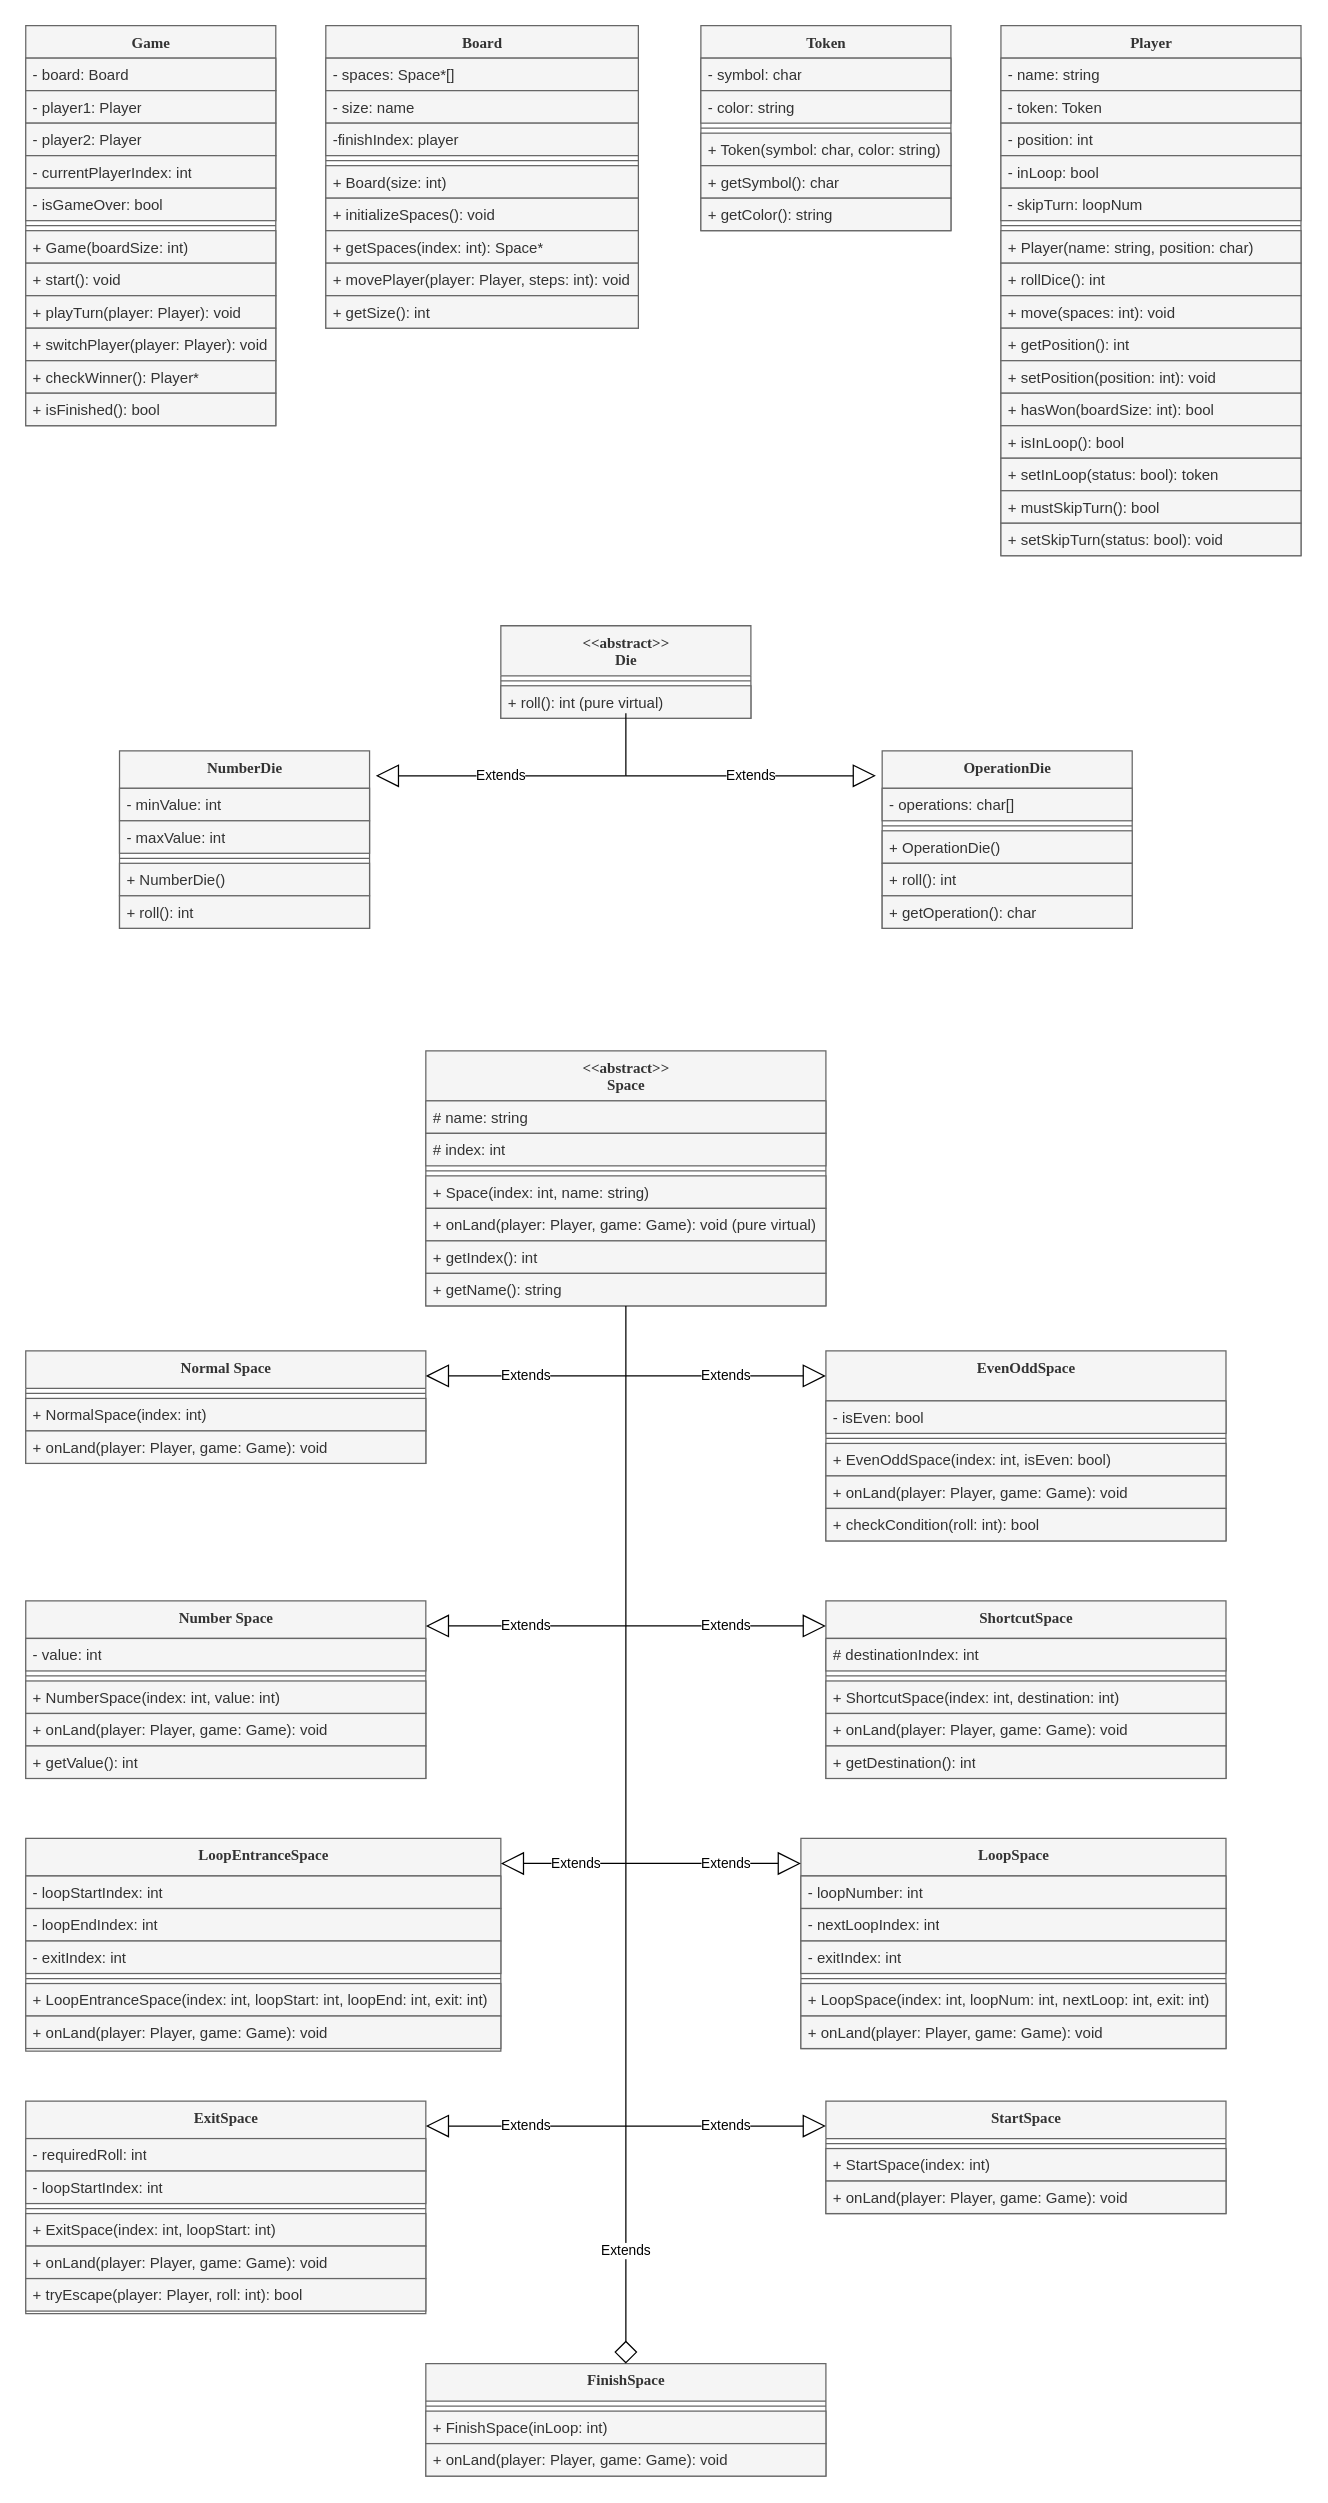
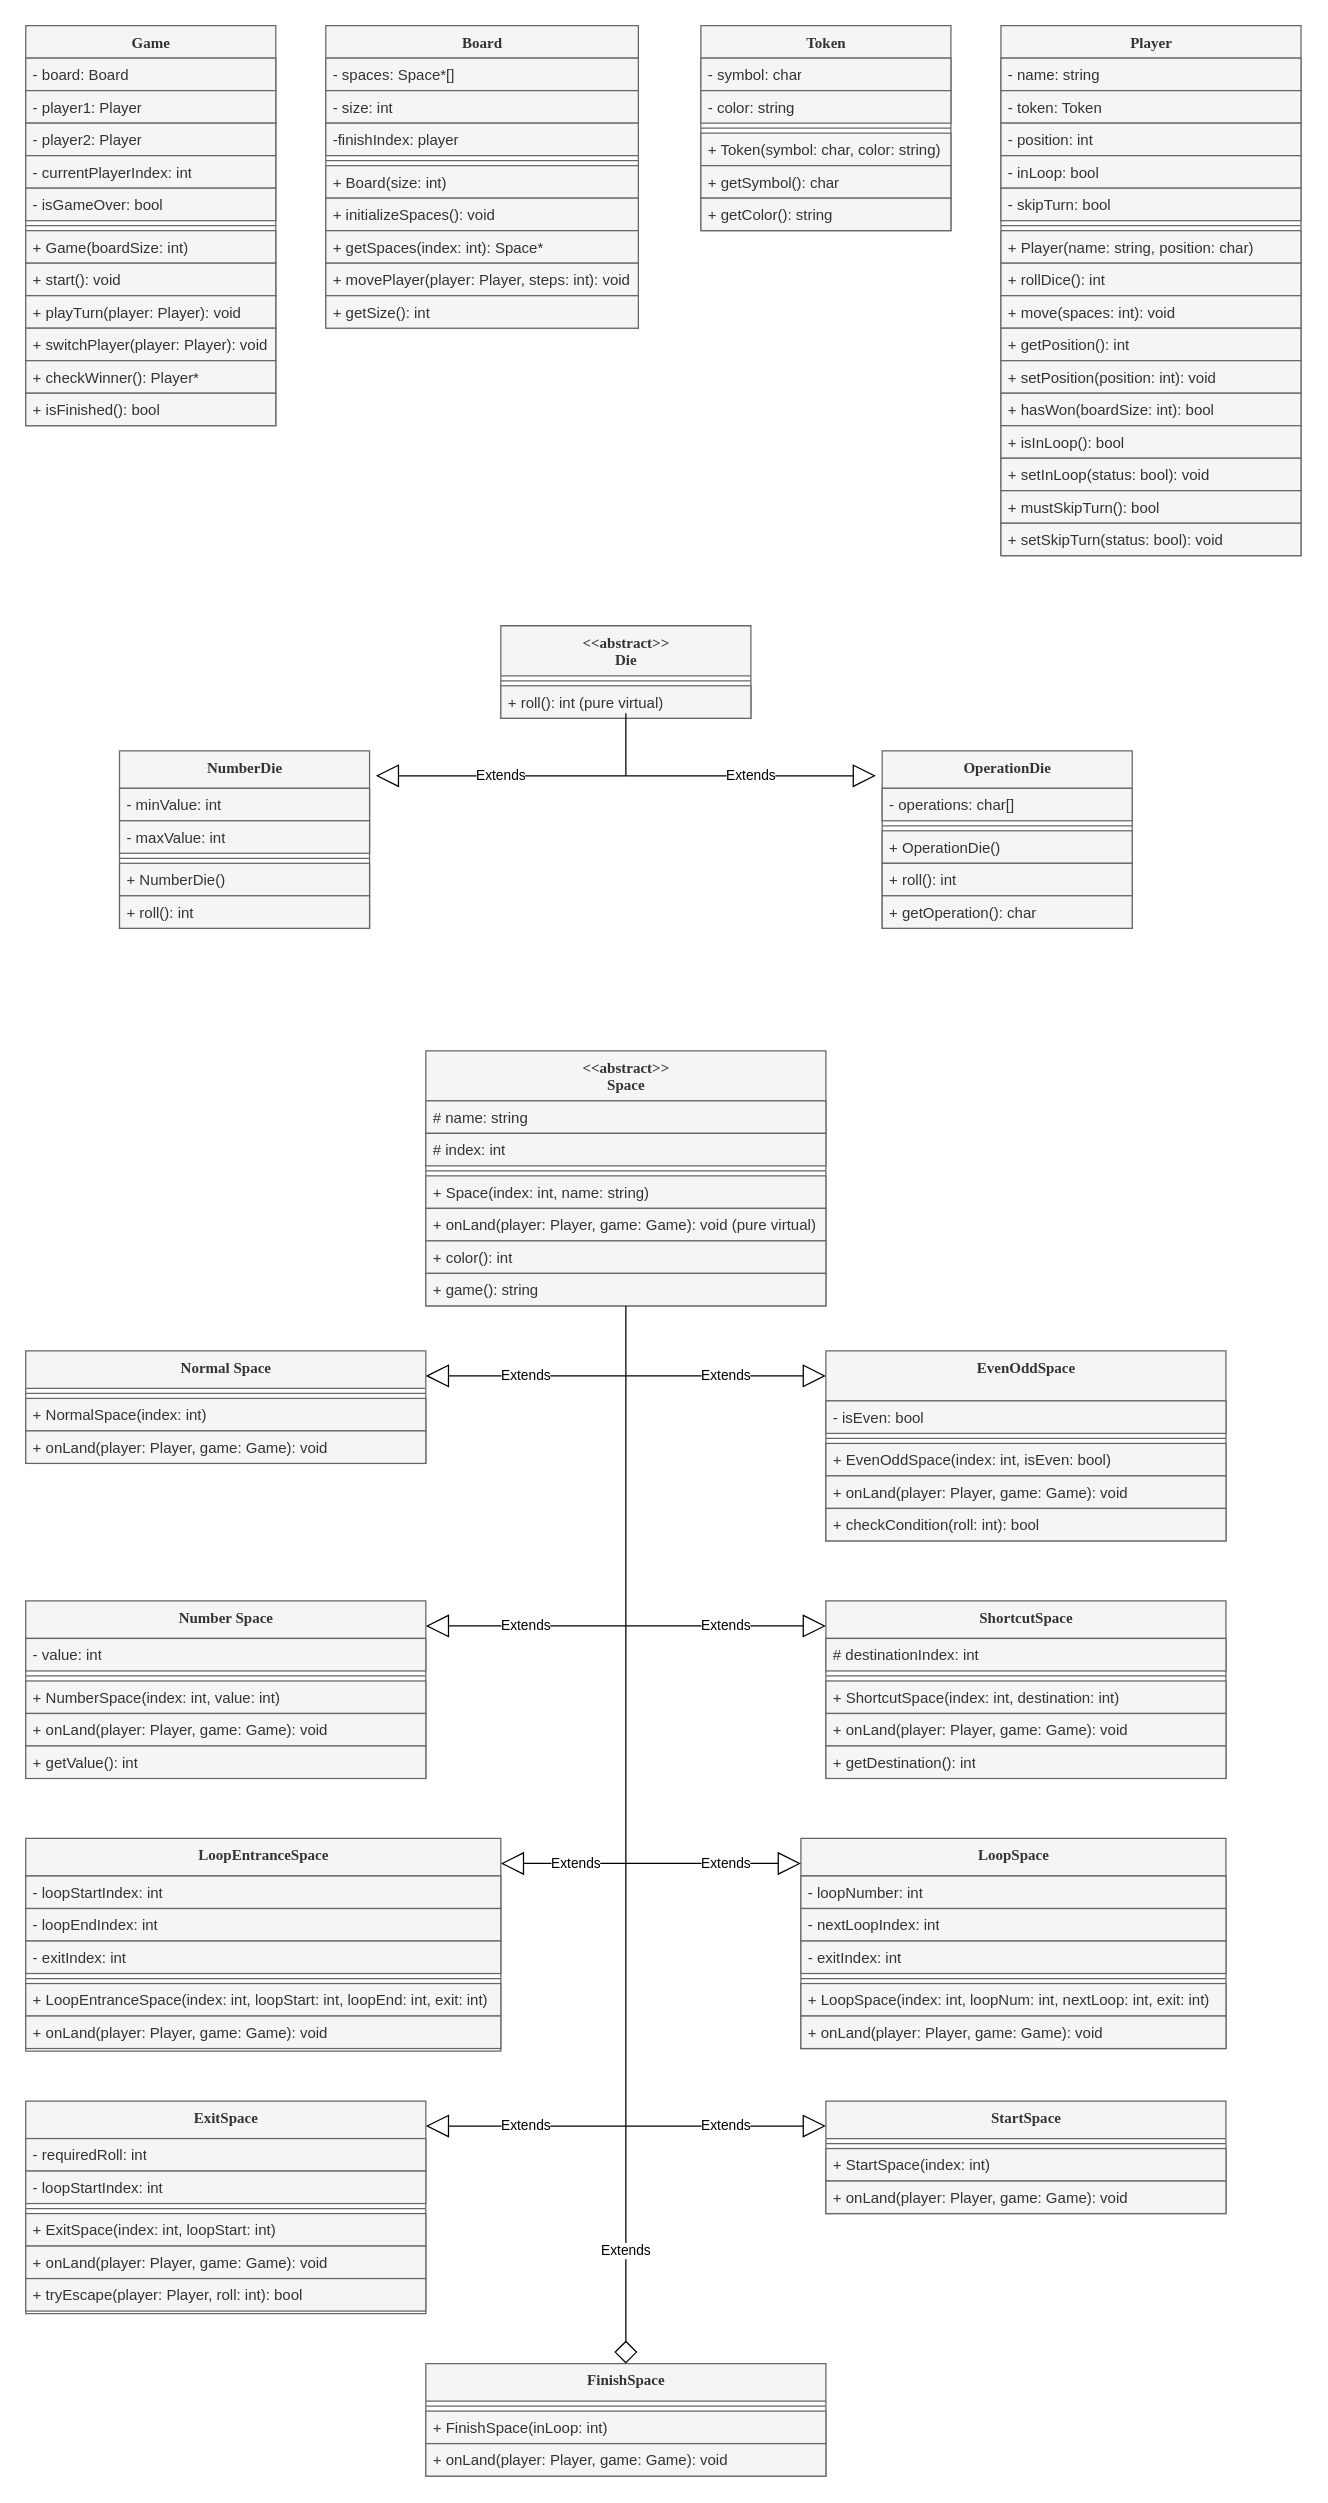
node "- size: name": label "- size: name" -> "- size: int"
node "- skipTurn: loopNum": label "- skipTurn: loopNum" -> "- skipTurn: bool"
node "+ setInLoop(status: bool): token": label "+ setInLoop(status: bool): token" -> "+ setInLoop(status: bool): void"
node "+ getIndex(): int": label "+ getIndex(): int" -> "+ color(): int"
node "+ getName(): string": label "+ getName(): string" -> "+ game(): string"
